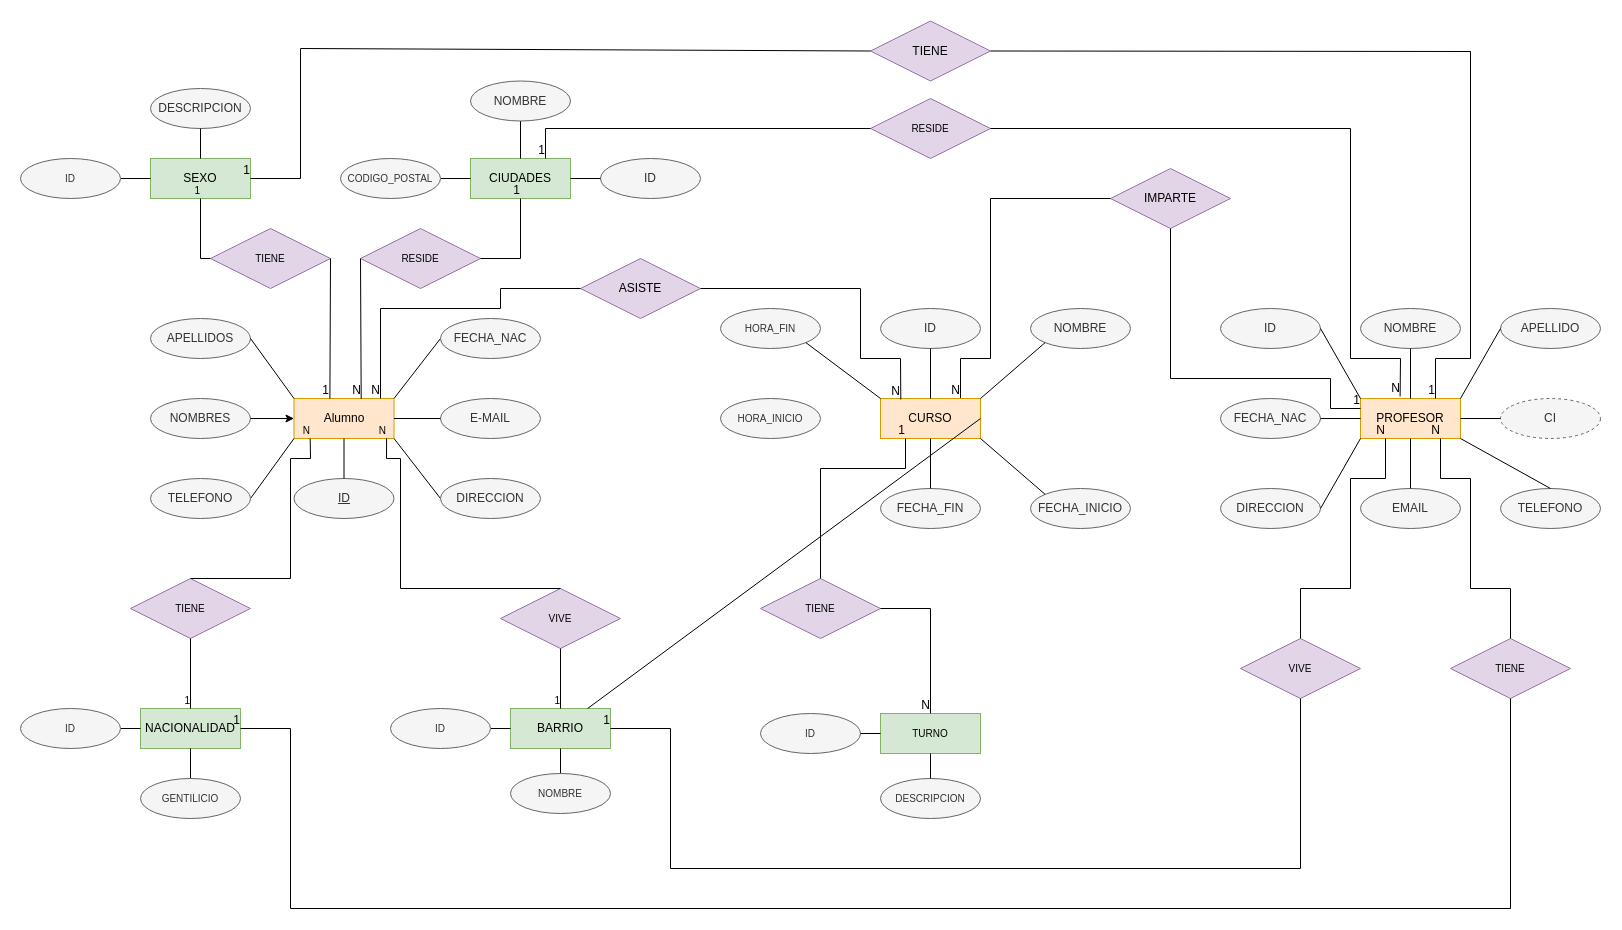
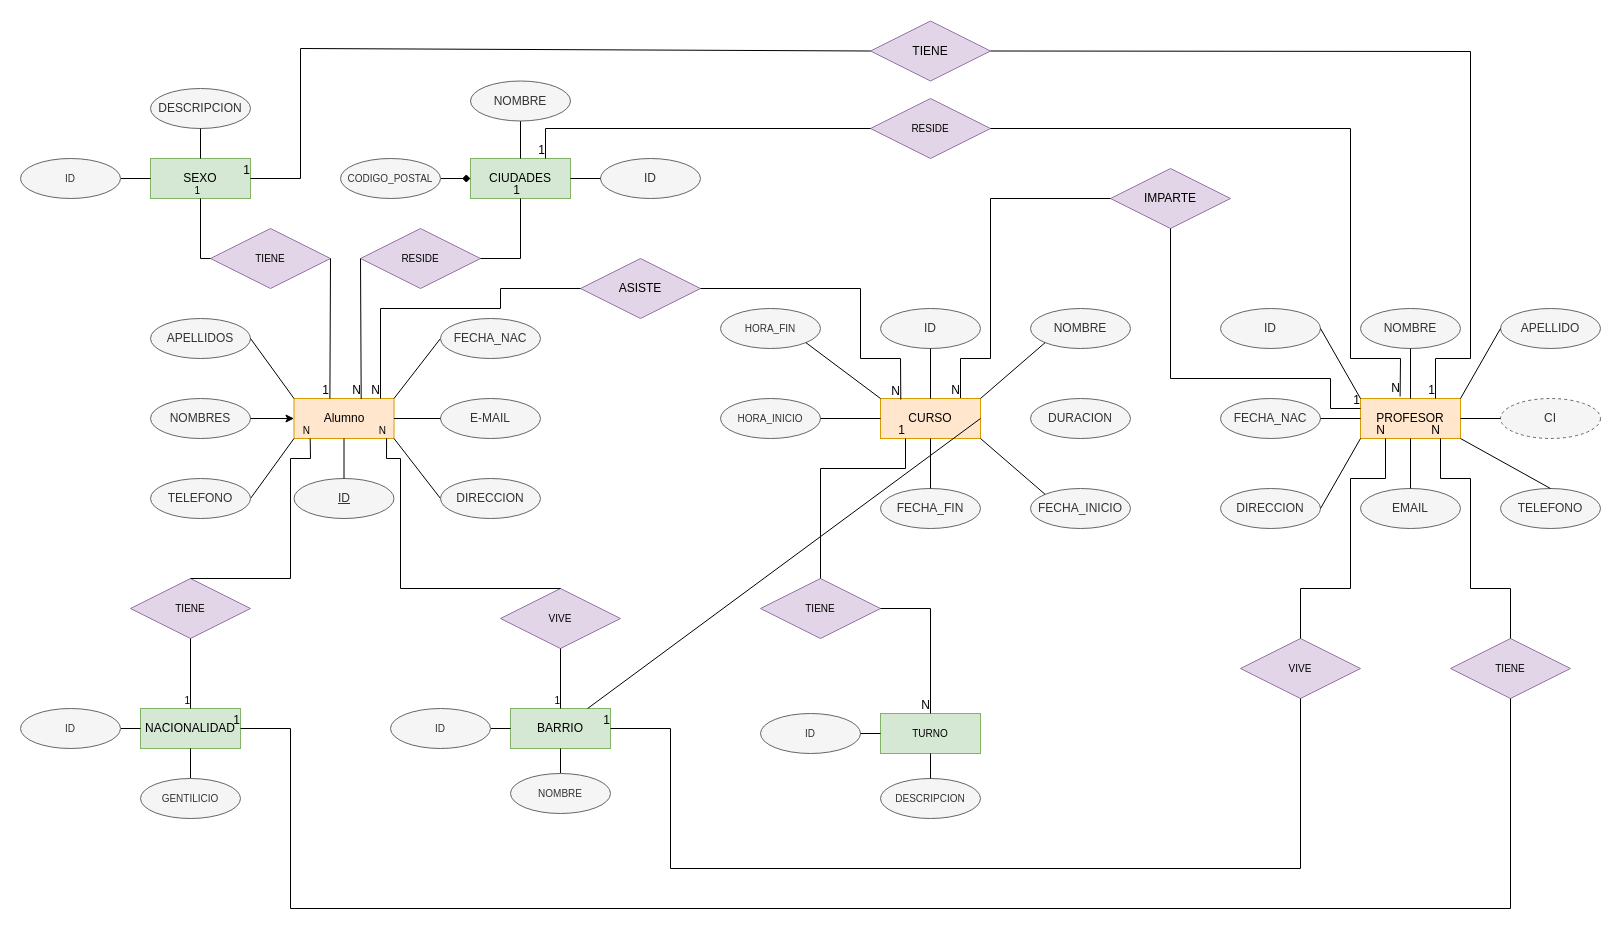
edge "CODIGO_POSTAL" -- "CIUDADES": arrowhead none -> diamond
edge "HORA_INICIO" -- "CURSO": added
node "DURACION": added
